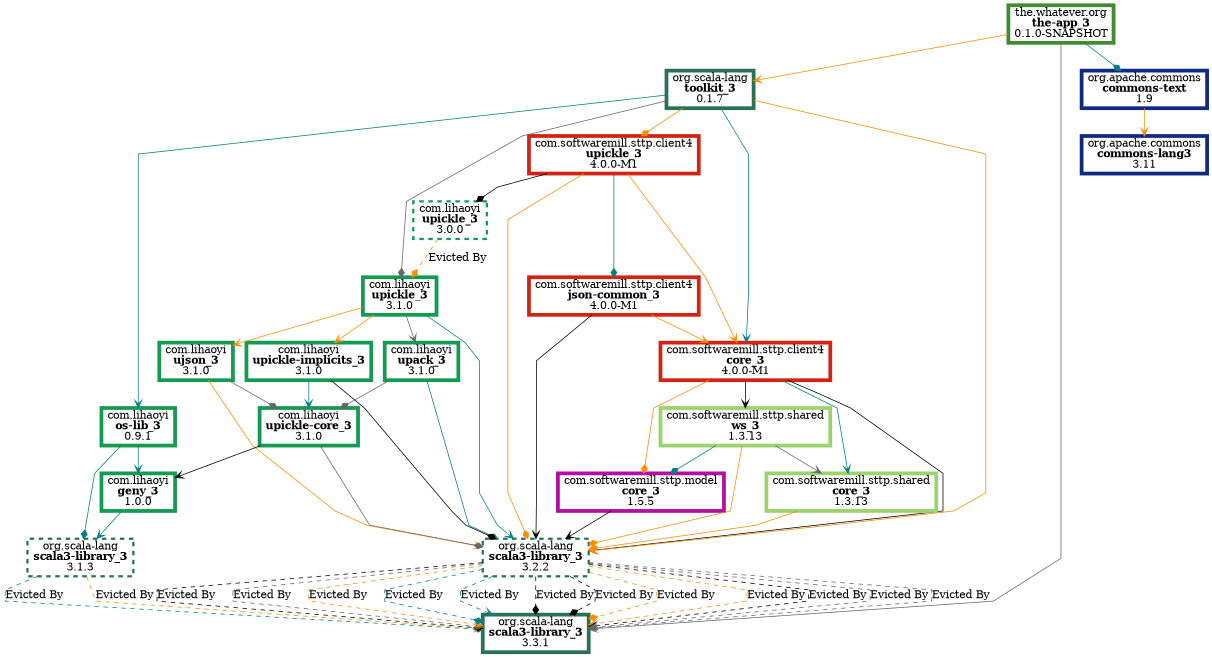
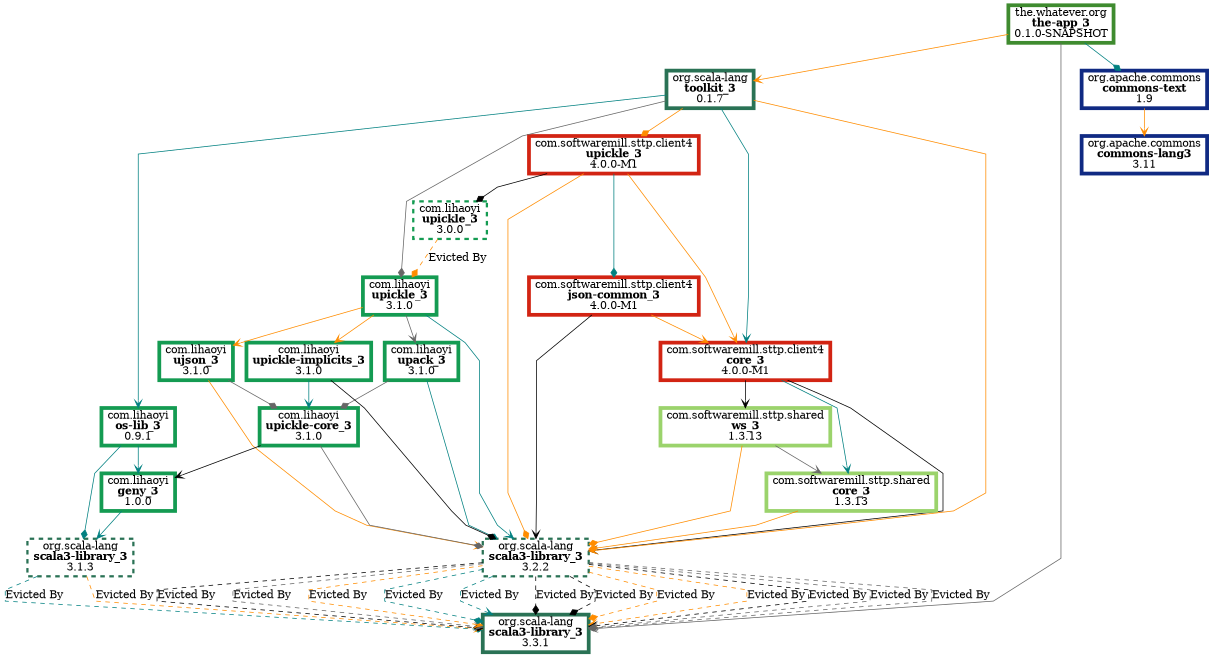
node "com.softwaremill.sttp.model": removed
